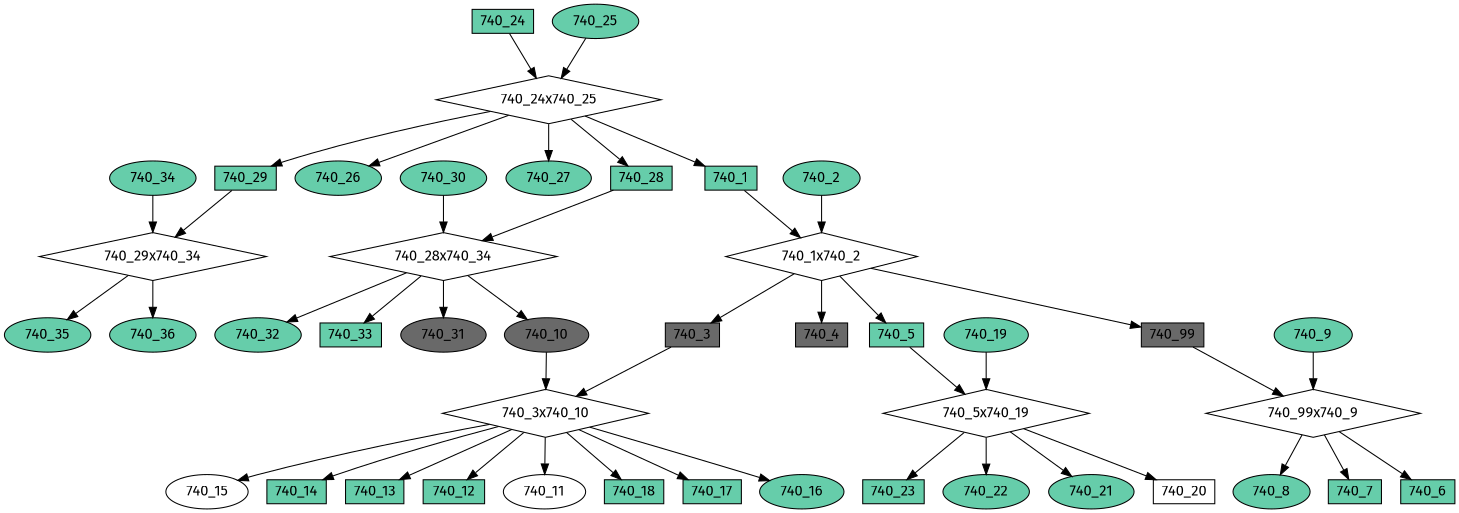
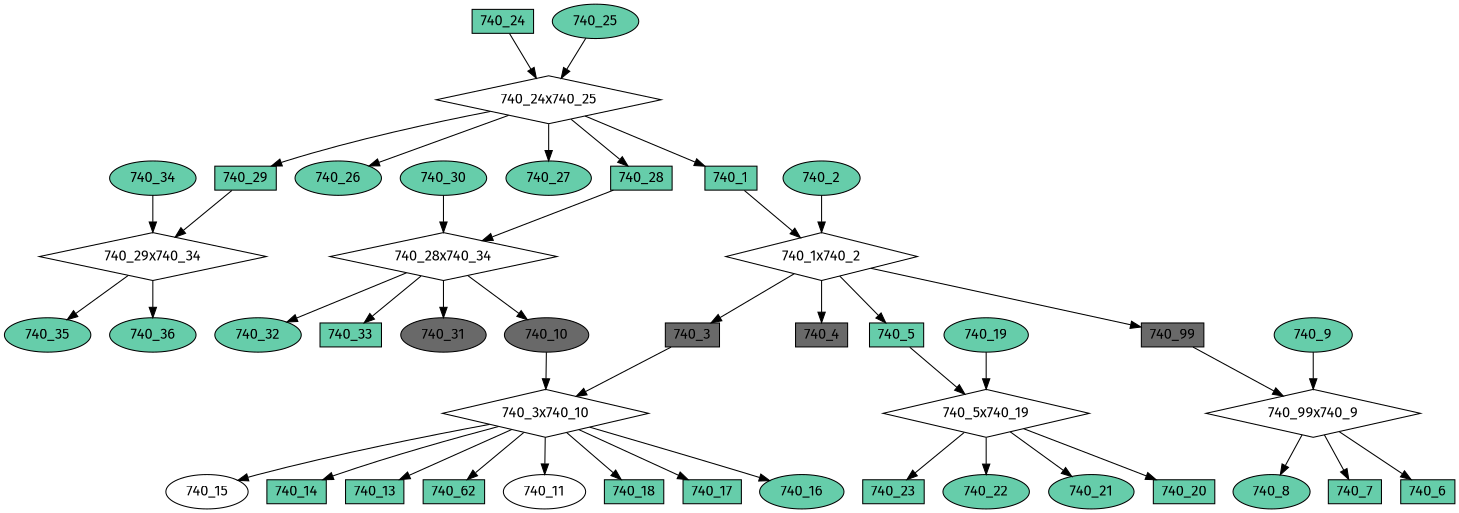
node "740_12": label "740_12" -> "740_62"
node "740_20": fillcolor white -> aquamarine3
